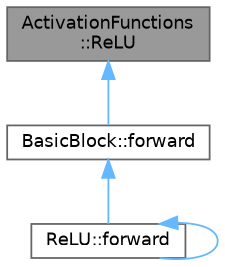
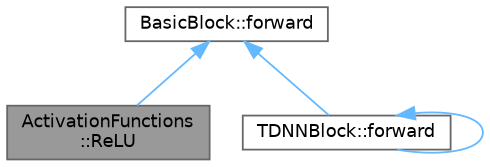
edge "BasicBlock::forward" -> "ActivationFunctions ::ReLU": reversed
node "ReLU::forward": label "ReLU::forward" -> "TDNNBlock::forward"
